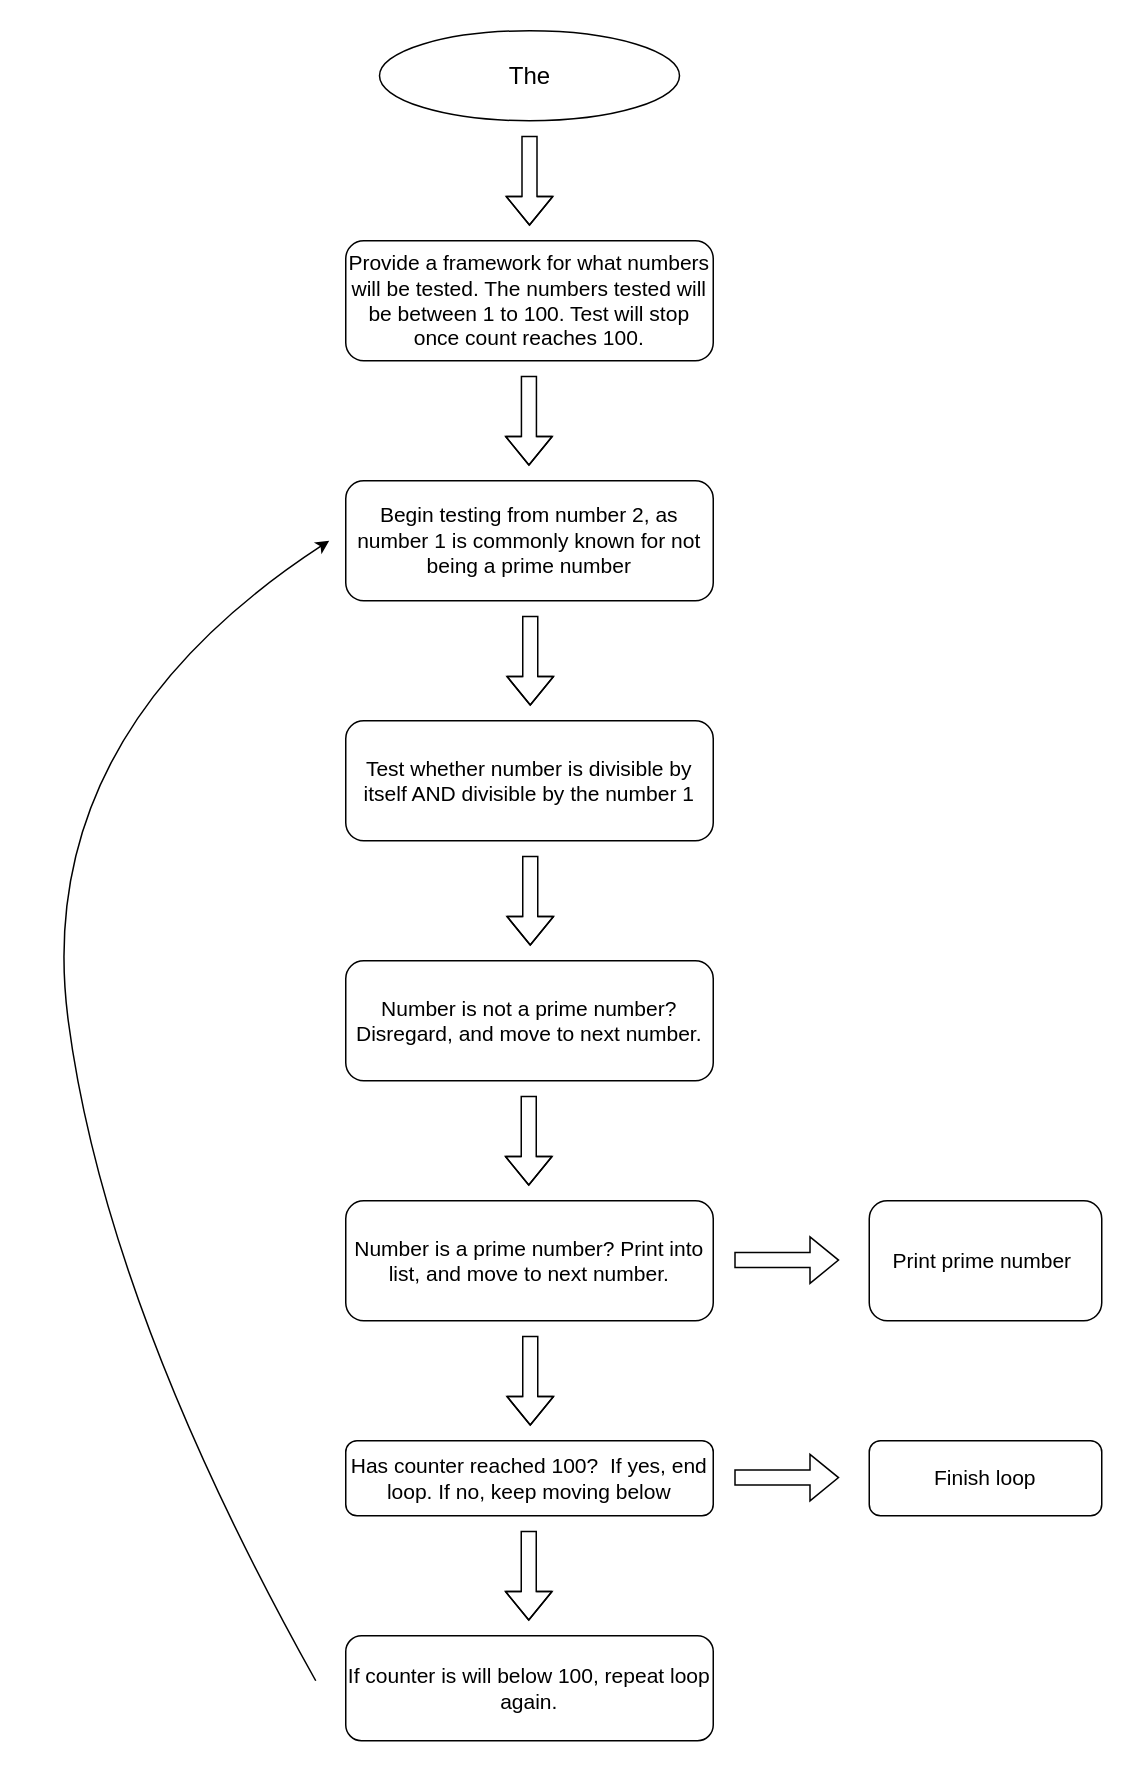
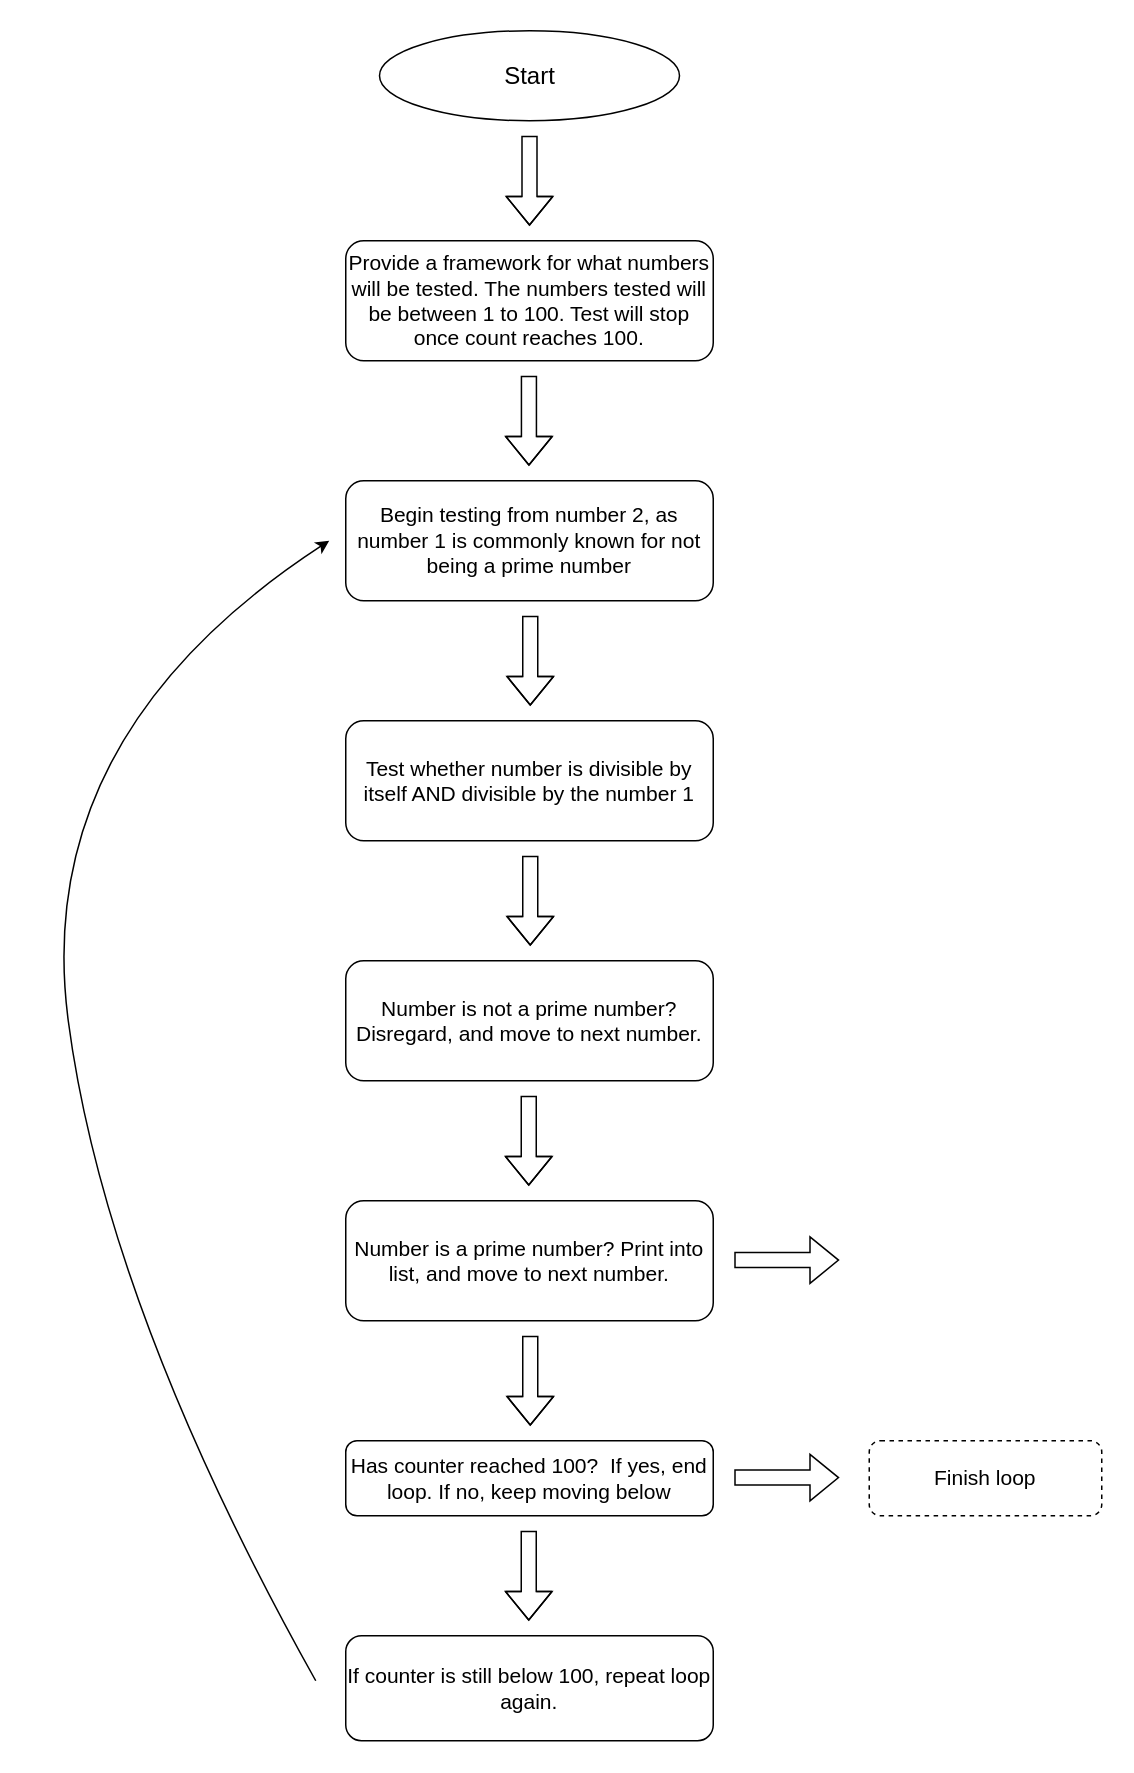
node "The": label "The" -> "Start"
node "Print prime number": removed
node "Finish loop": style solid -> dashed
node "If counter is will below 100, repeat loop again.": label "If counter is will below 100, repeat loop again." -> "If counter is still below 100, repeat loop again."
